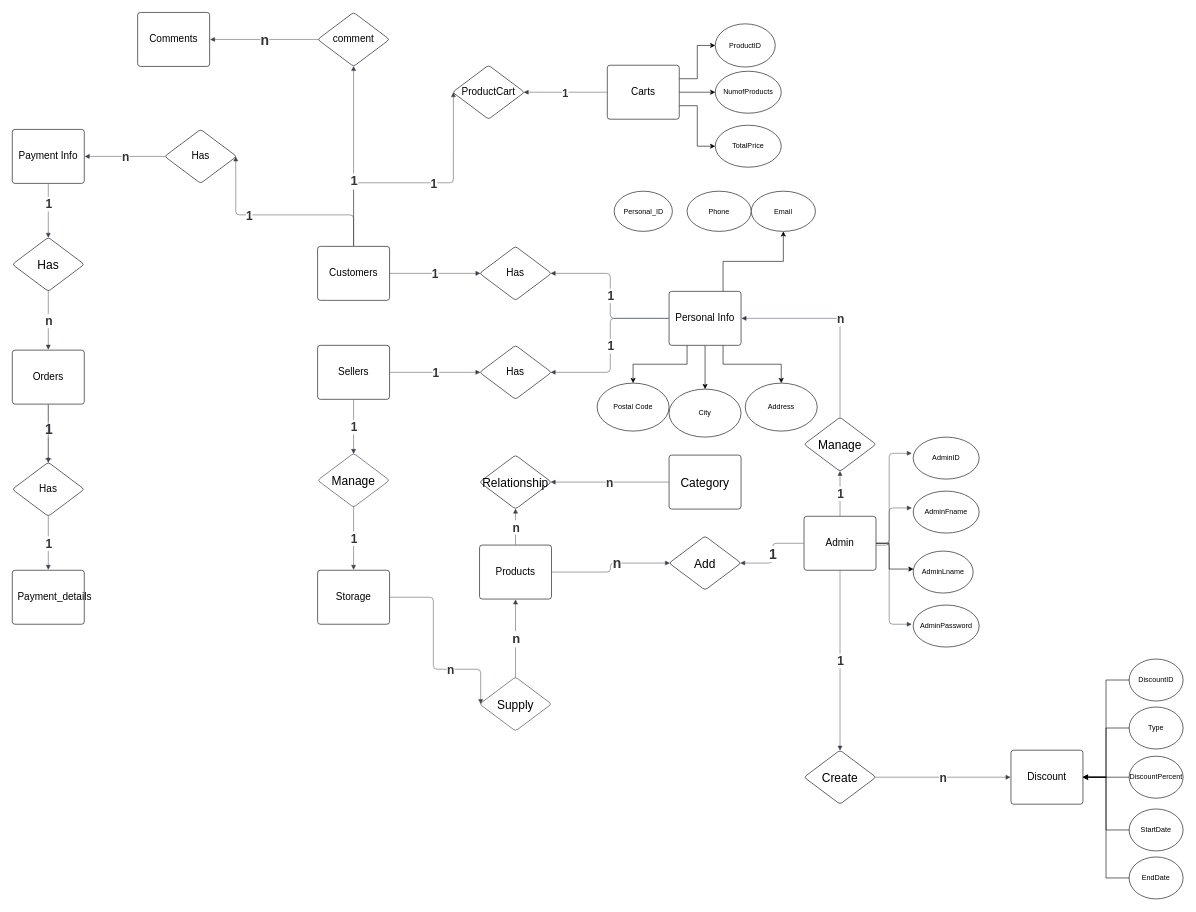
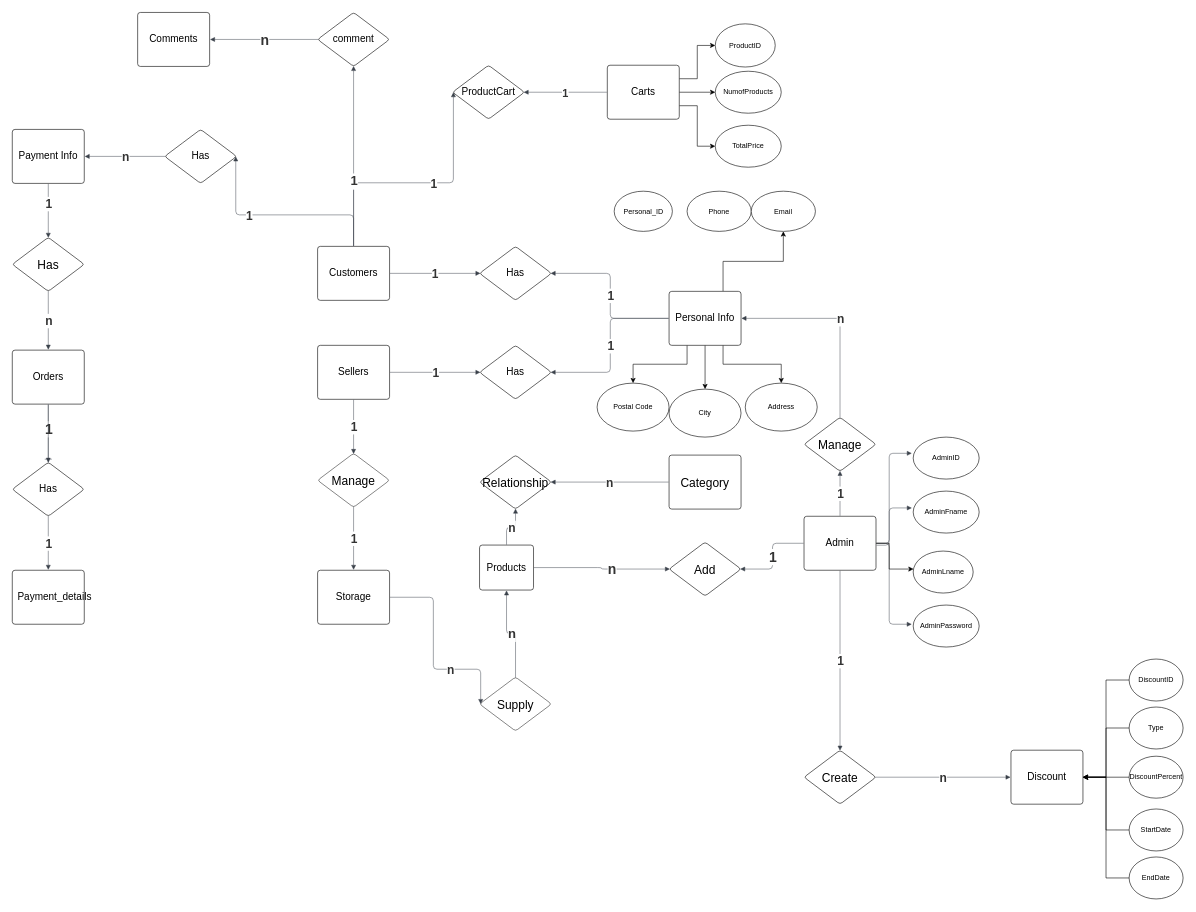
node "Add": moved (705, 563) -> (705, 569)
node "Products": size 72x54 -> 54x45
